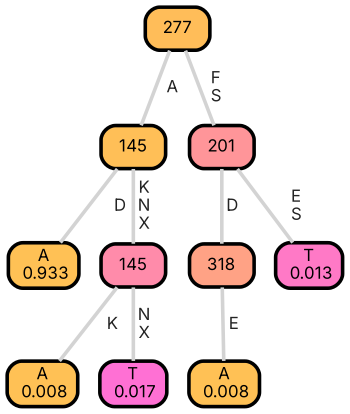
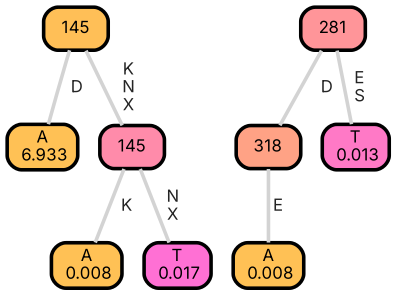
node "277": removed
node "201": label "201" -> "281"
node "A 0.933": label "A 0.933" -> "A 6.933"
